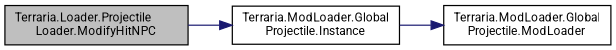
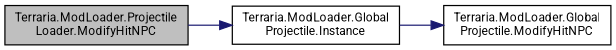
node "Terraria.Loader.Projectile Loader.ModifyHitNPC": label "Terraria.Loader.Projectile Loader.ModifyHitNPC" -> "Terraria.ModLoader.Projectile Loader.ModifyHitNPC"
node "Terraria.ModLoader.Global Projectile.ModLoader": label "Terraria.ModLoader.Global Projectile.ModLoader" -> "Terraria.ModLoader.Global Projectile.ModifyHitNPC"
